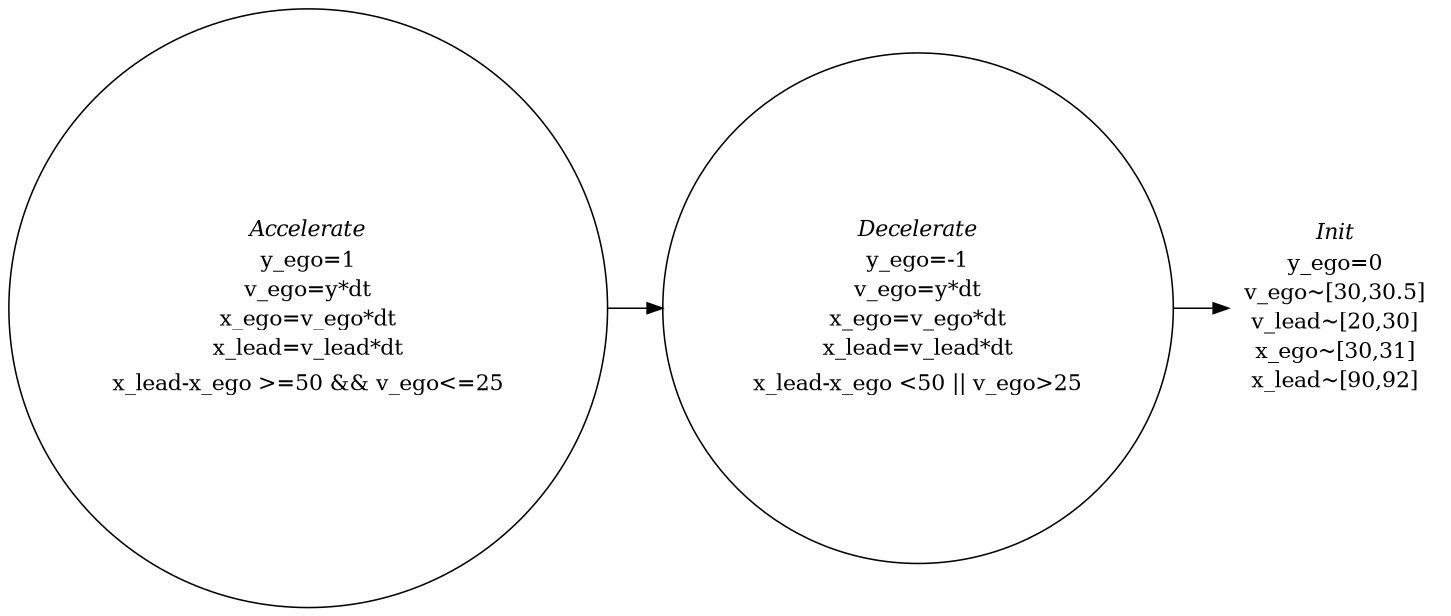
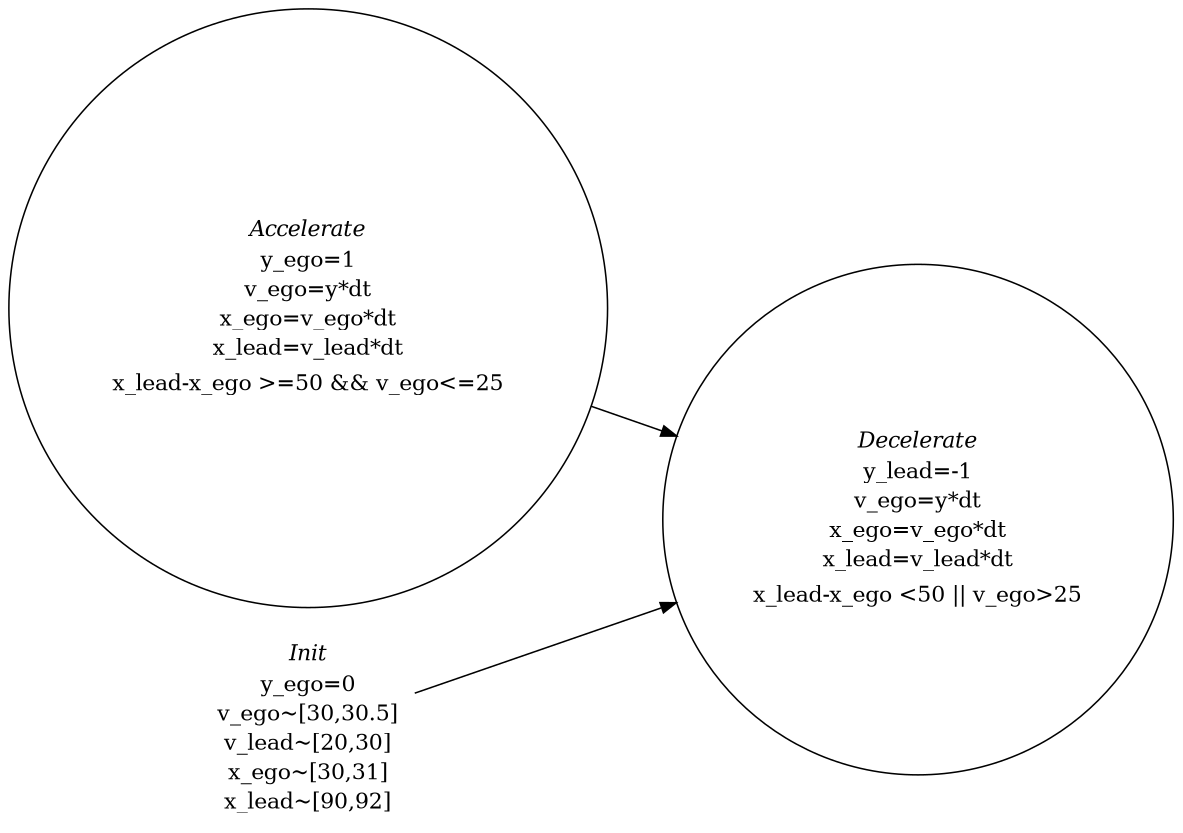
node "Decelerate": text "y_ego=-1" -> "y_lead=-1"
edge "Decelerate" -> "Init": reversed
